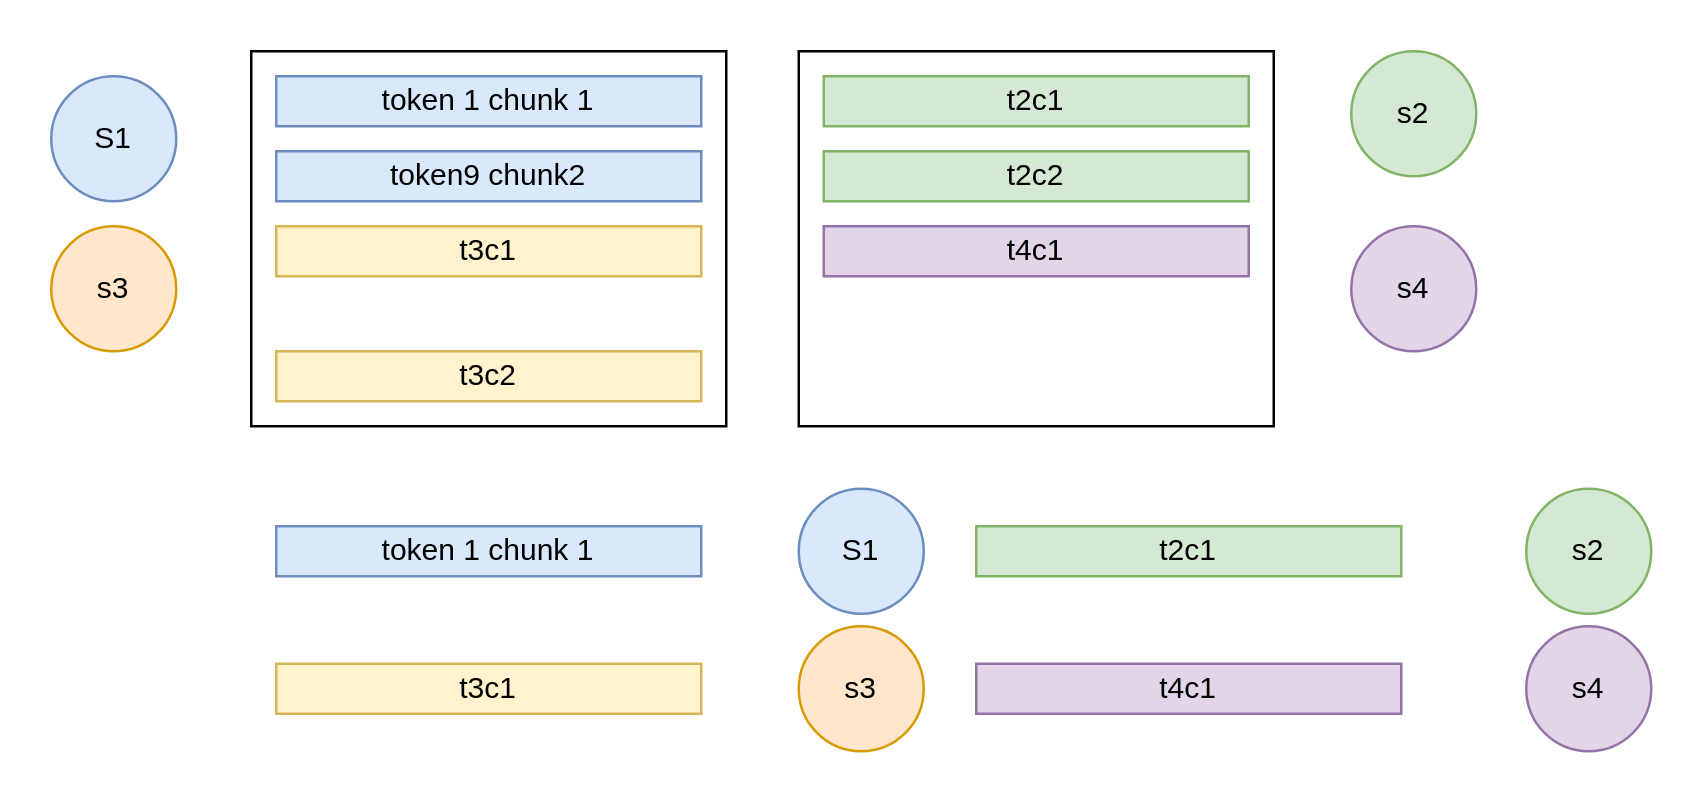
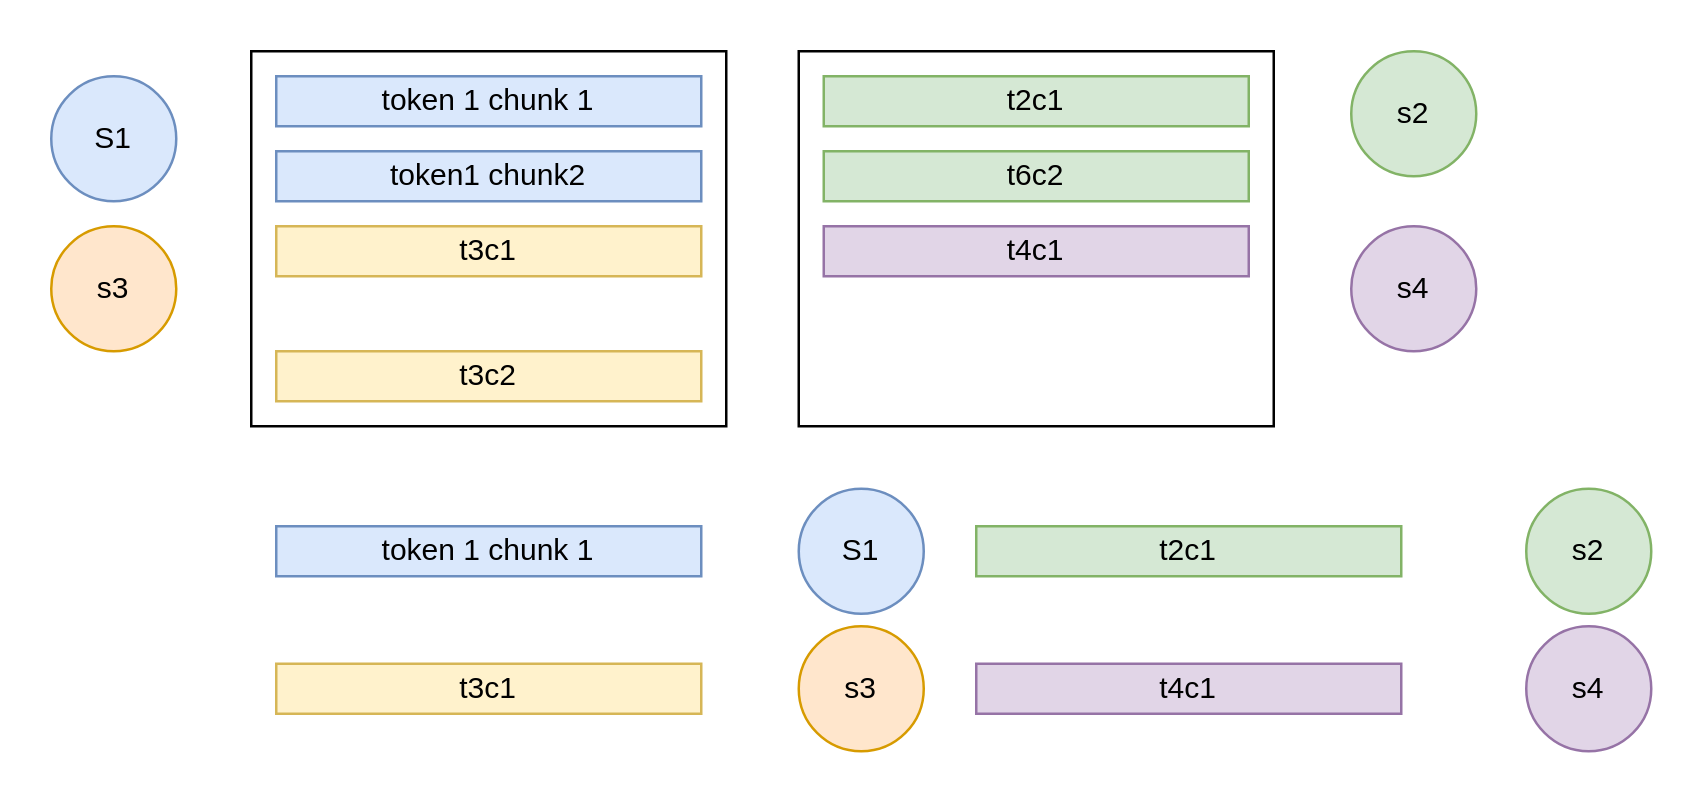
node "token9 chunk2": label "token9 chunk2" -> "token1 chunk2"
node "t2c2": label "t2c2" -> "t6c2"
